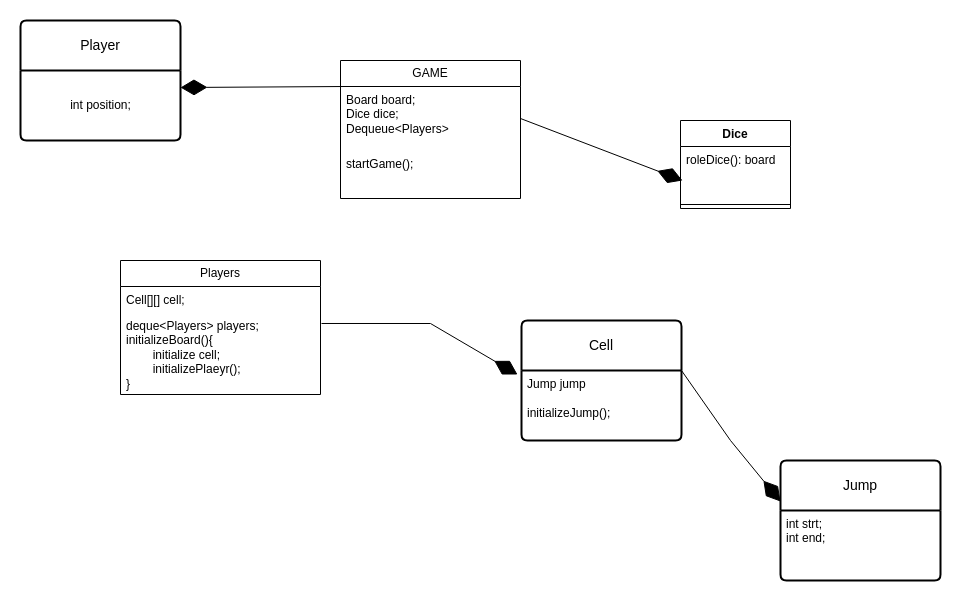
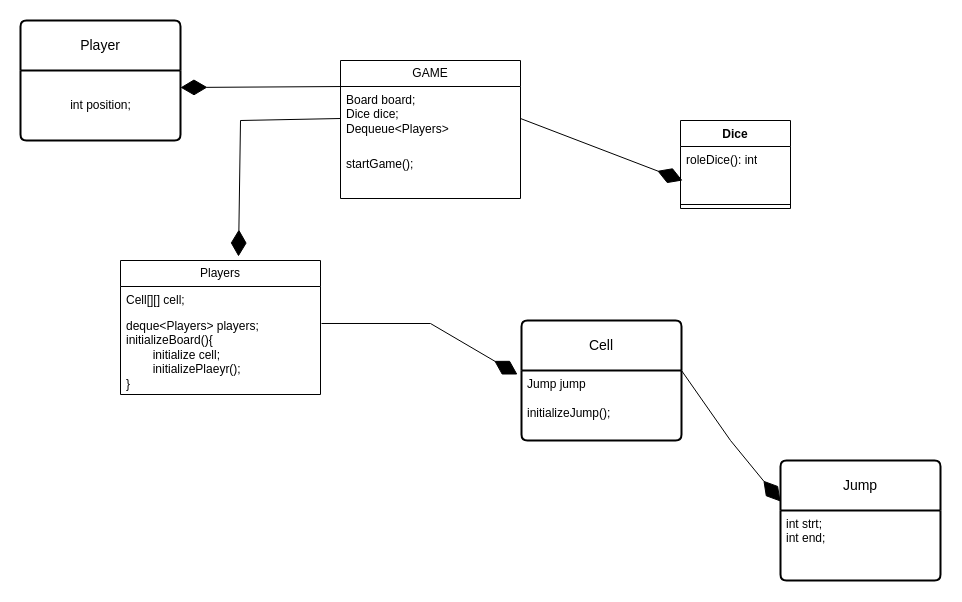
edge "Board board; Dice dice; Dequeue<Players>" -> "Players": added
node "roleDice(): board": label "roleDice(): board" -> "roleDice(): int"
